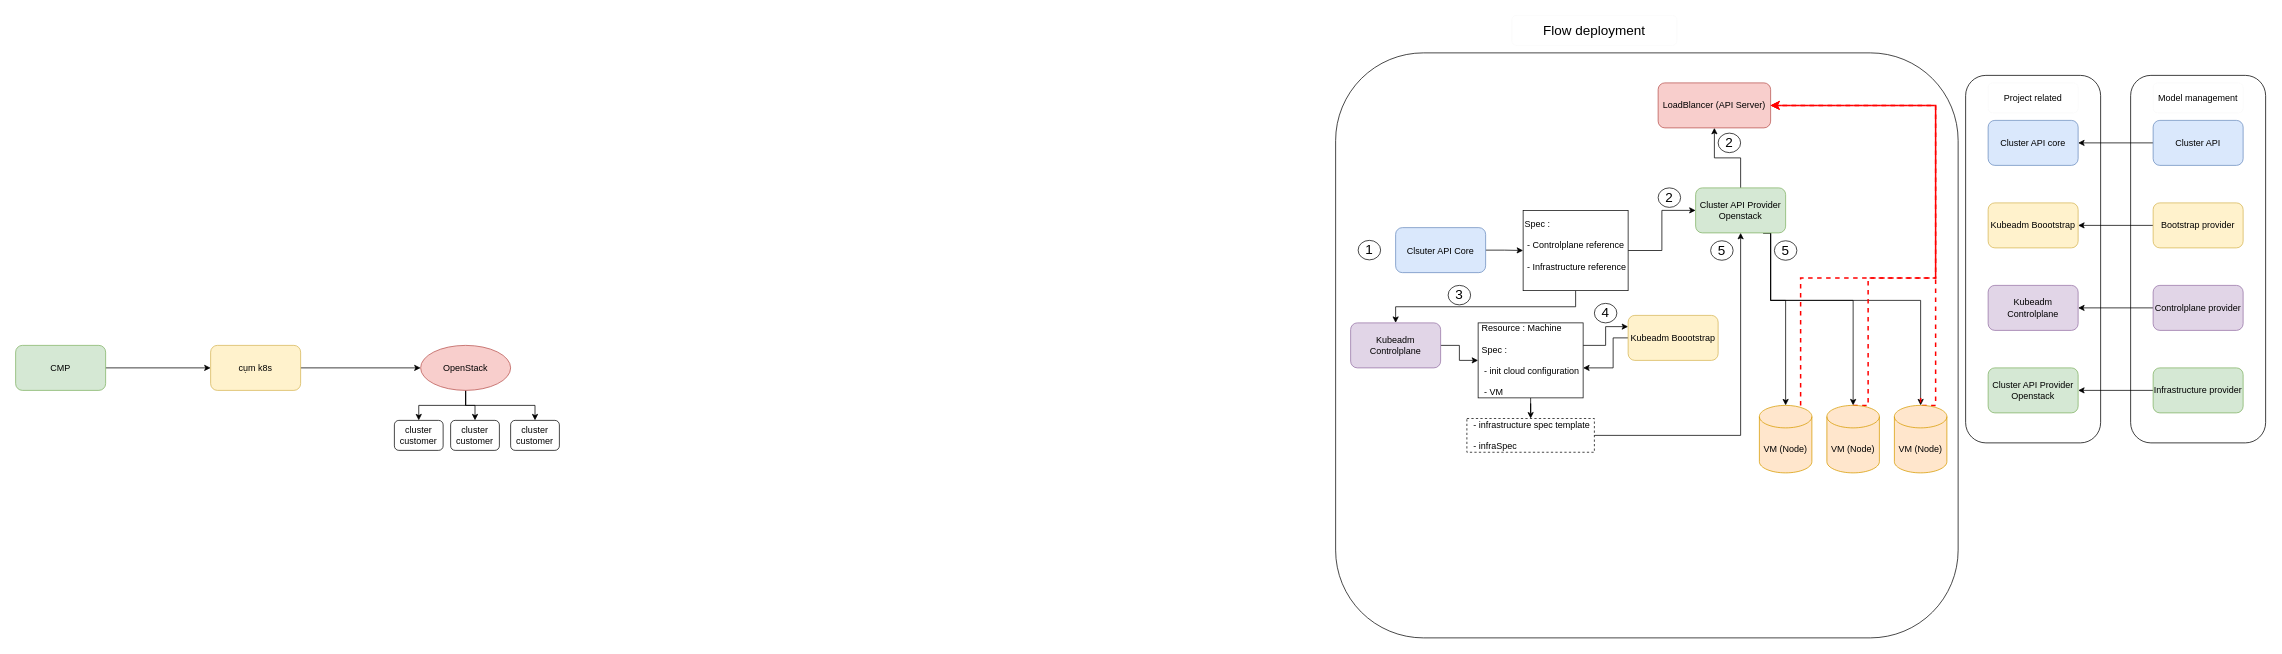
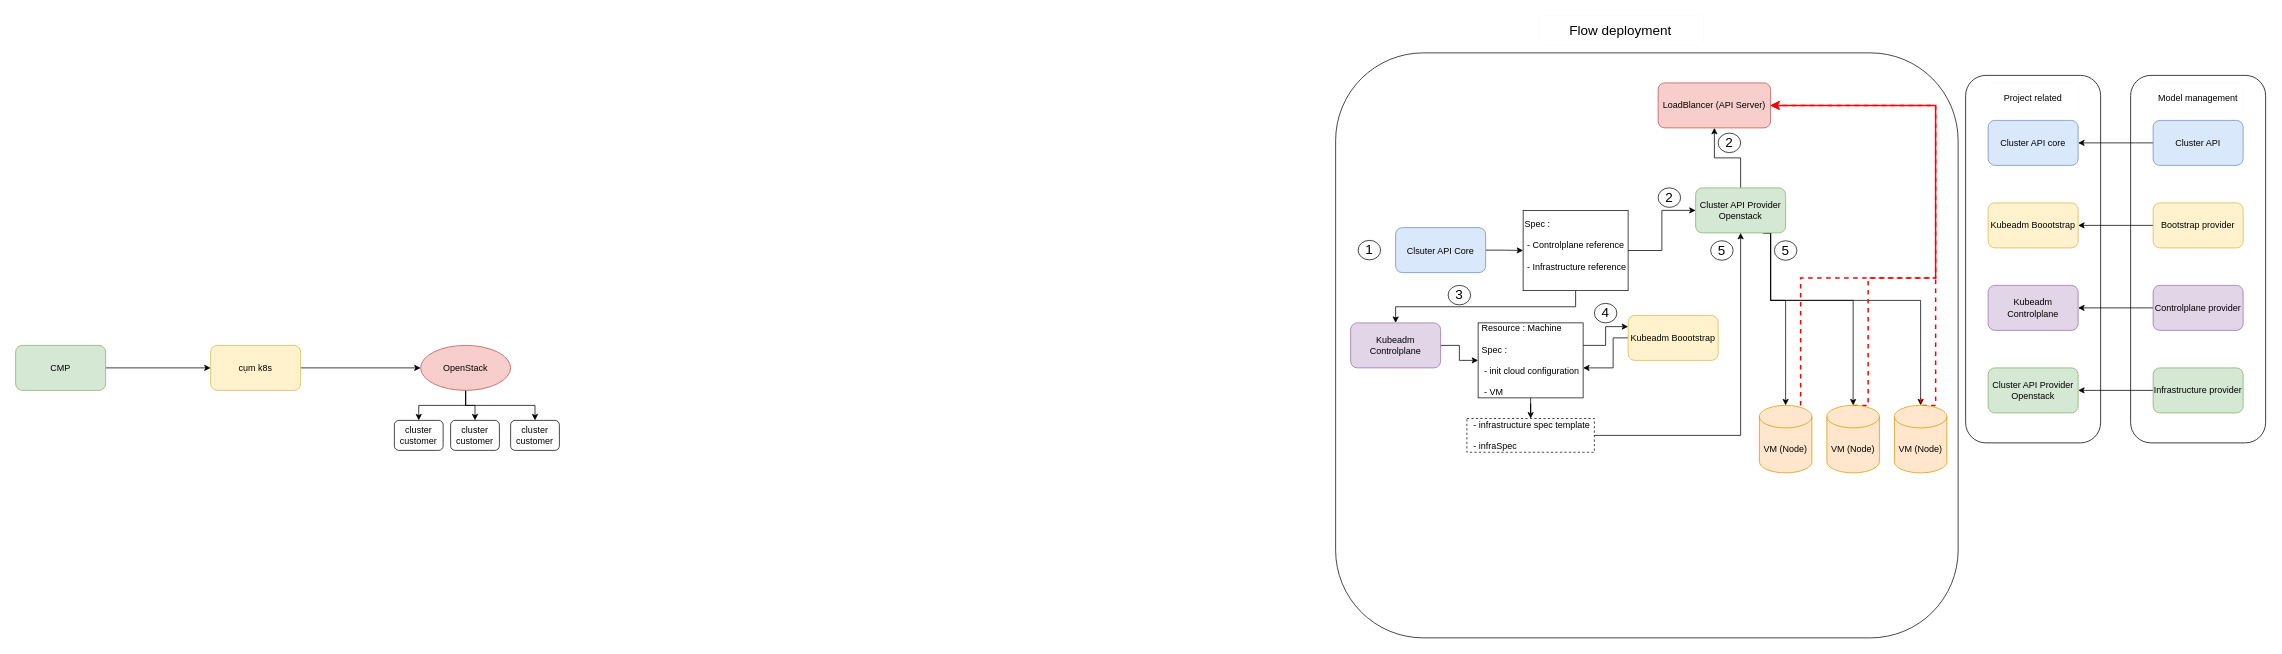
node "Flow deployment": moved (1594, 30) -> (1620, 30)
